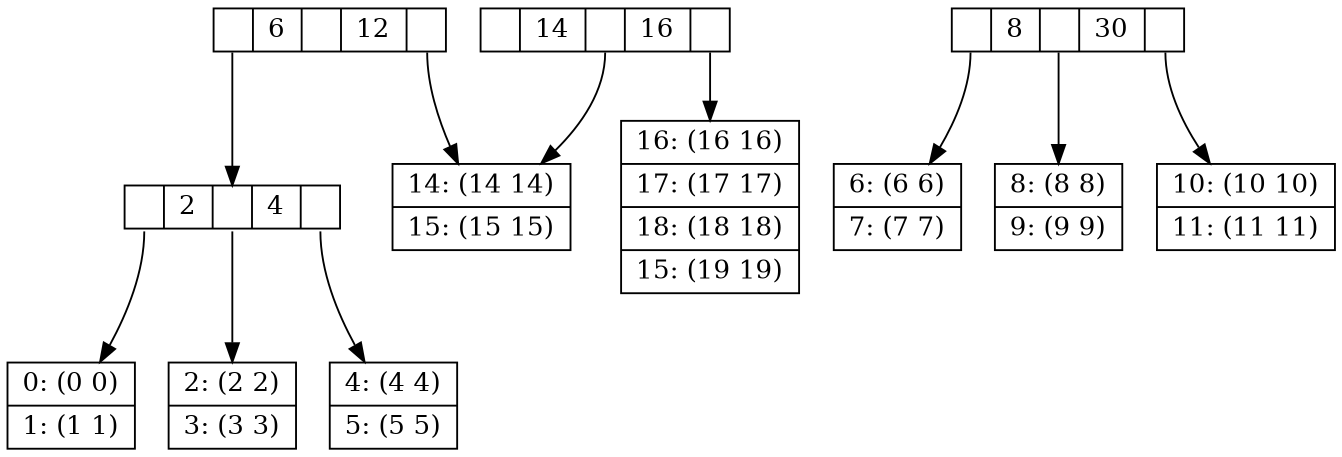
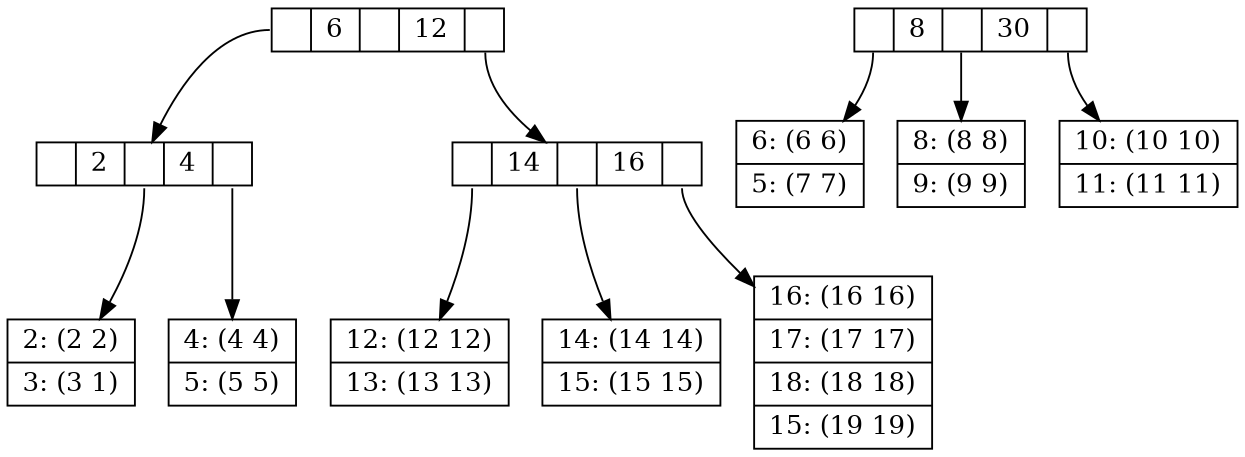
edge "6" -> "14: (14 14)": now "6" -> "14"
node "6: (6 6)": text "7: (7 7)" -> "5: (7 7)"
node "12: (12 12)": added
node "0: (0 0)": removed
node "2: (2 2)": text "3: (3 3)" -> "3: (3 1)"
